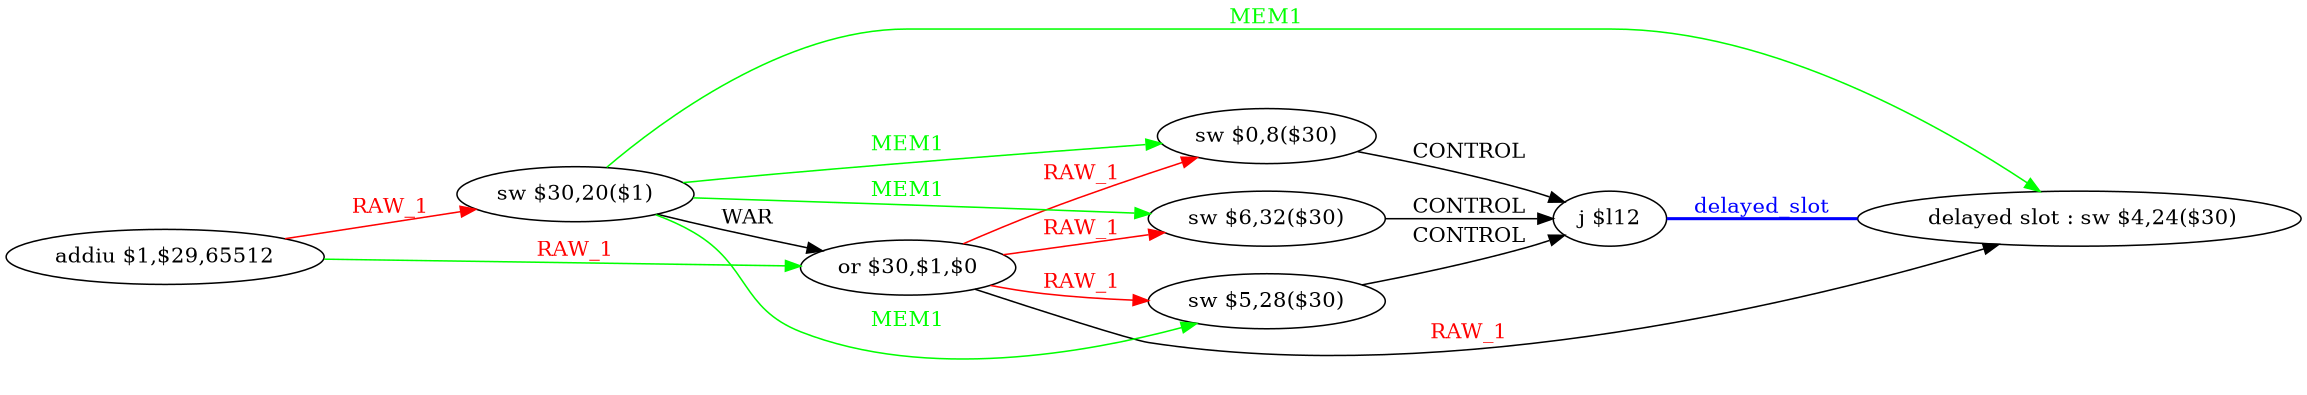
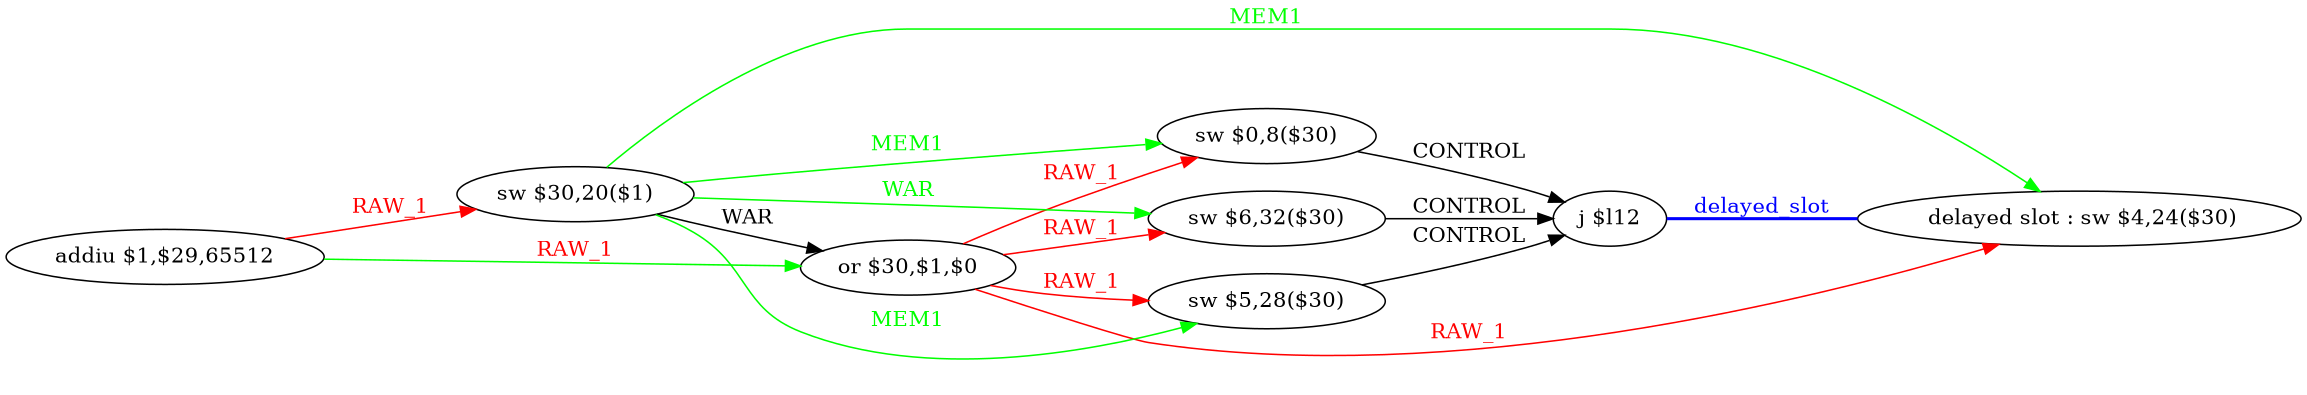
edge "sw $30,20($1)" -> "sw $6,32($30)": label "MEM1" -> "WAR"
edge "or $30,$1,$0" -> "delayed slot : sw $4,24($30)": color black -> red
